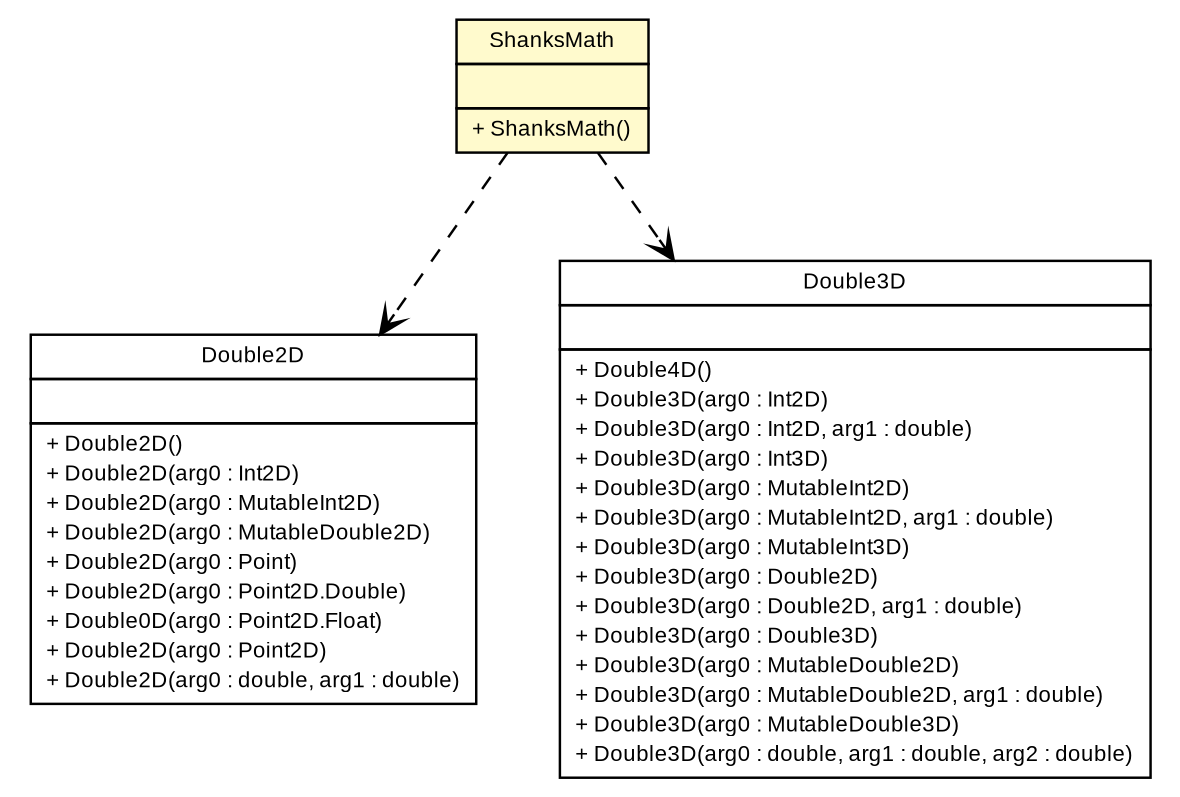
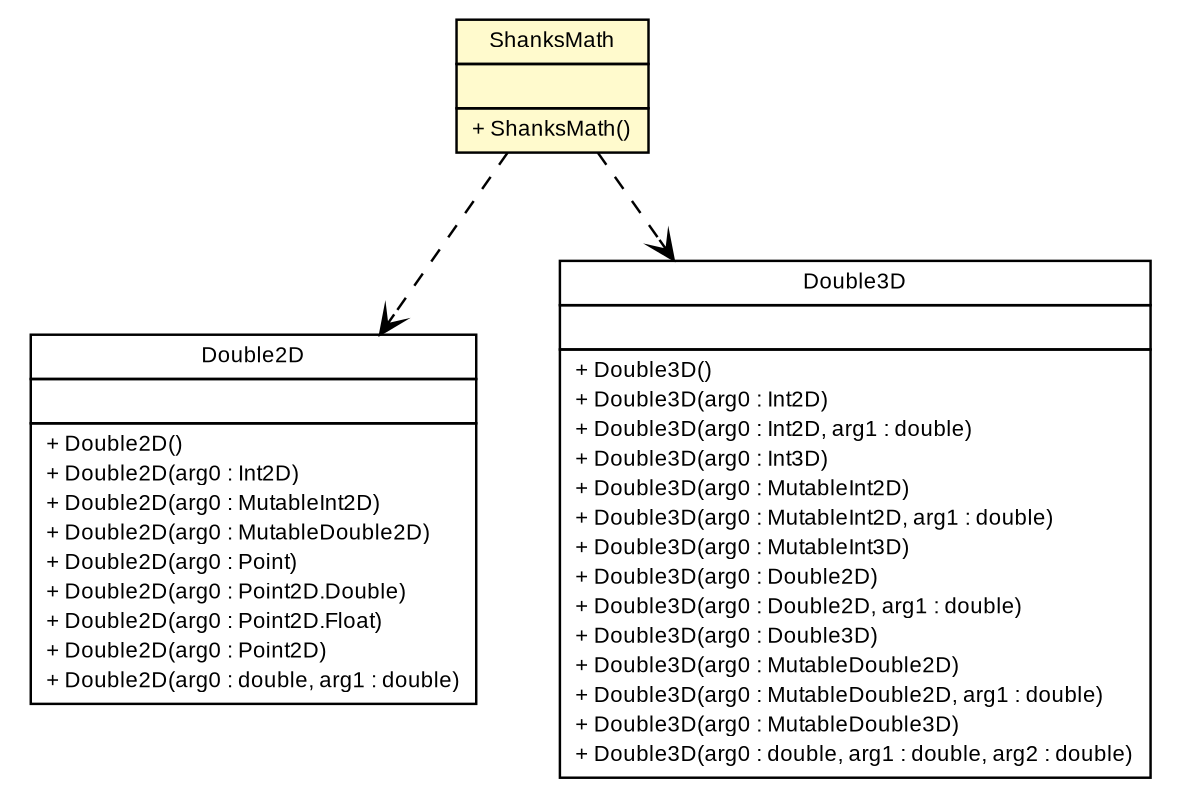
node "Double3D": text "+ Double4D()" -> "+ Double3D()"
node "Double2D": text "+ Double0D(arg0 : Point2D.Float)" -> "+ Double2D(arg0 : Point2D.Float)"
